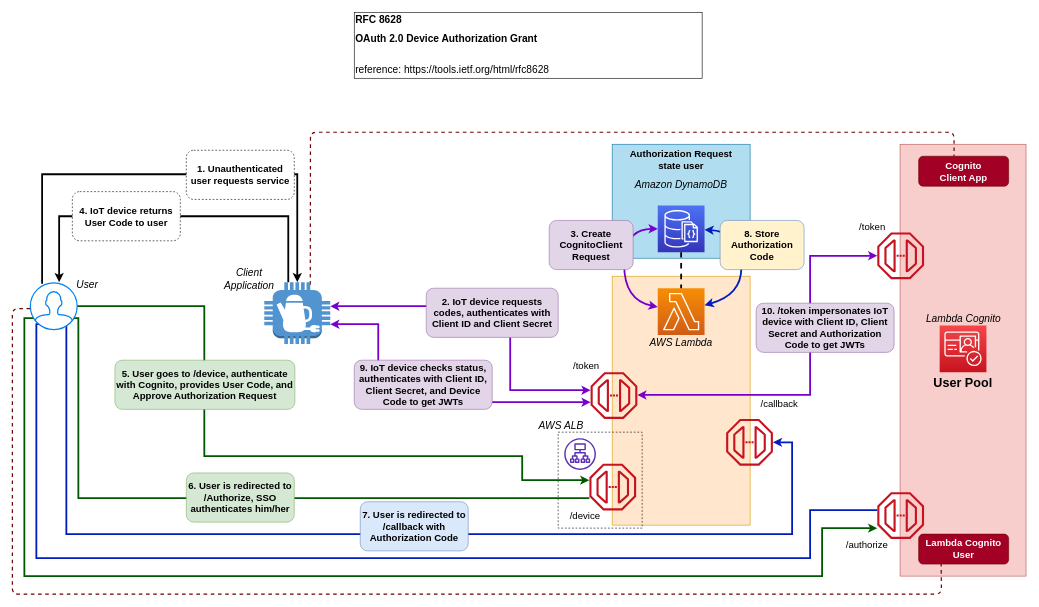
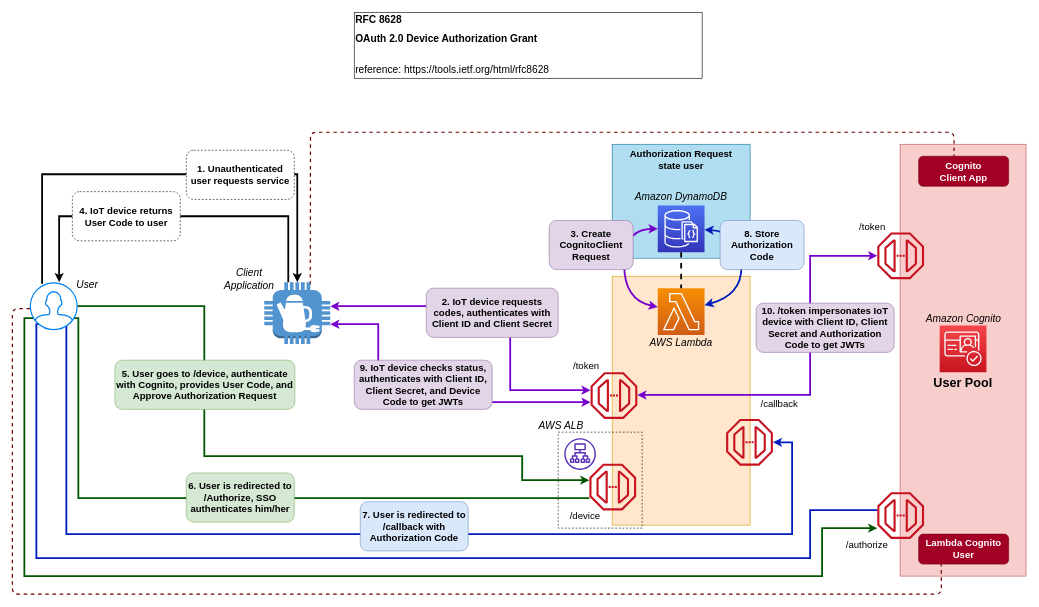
node "Amazon DynamoDB": moved (681, 186) -> (681, 198)
node "8. Store Authorization Code": fillcolor #fff2cc -> #dae8fc
node "Lambda Cognito": label "Lambda Cognito" -> "Amazon Cognito"
